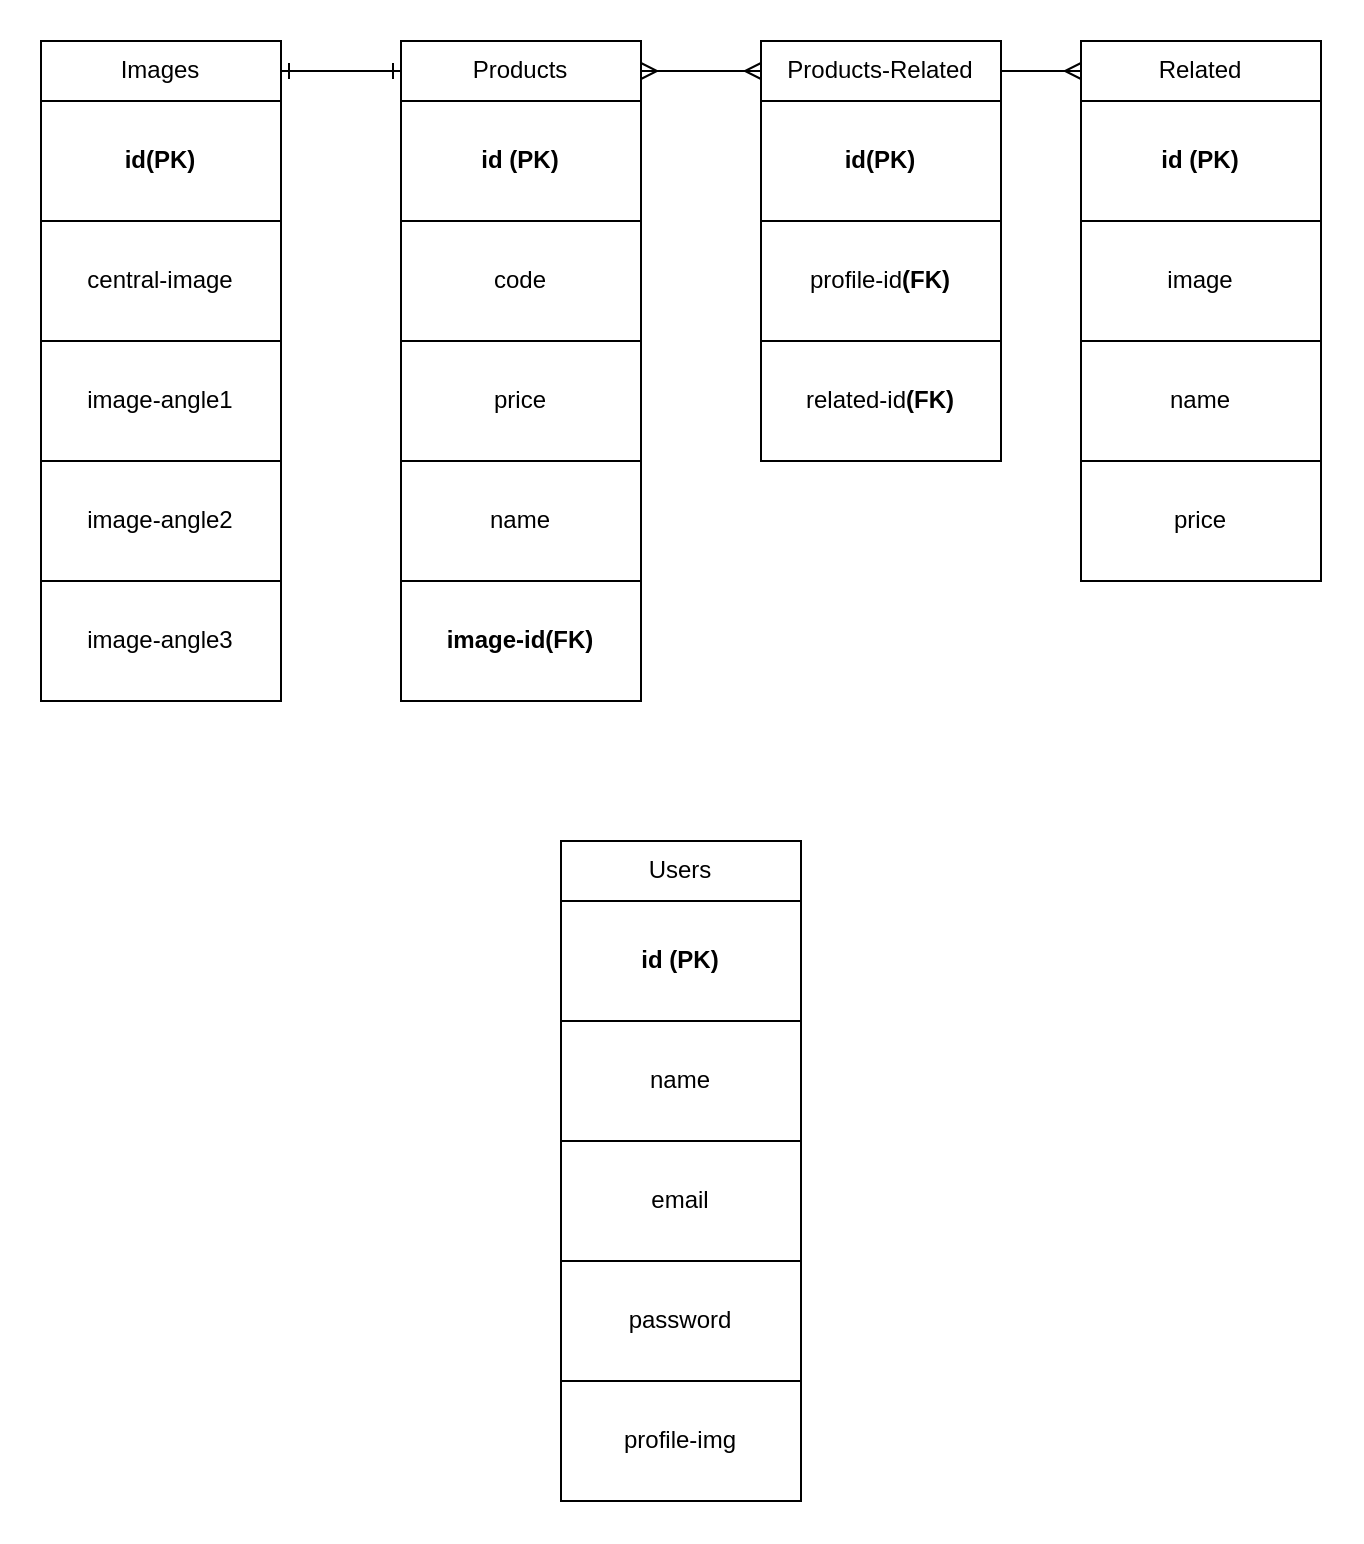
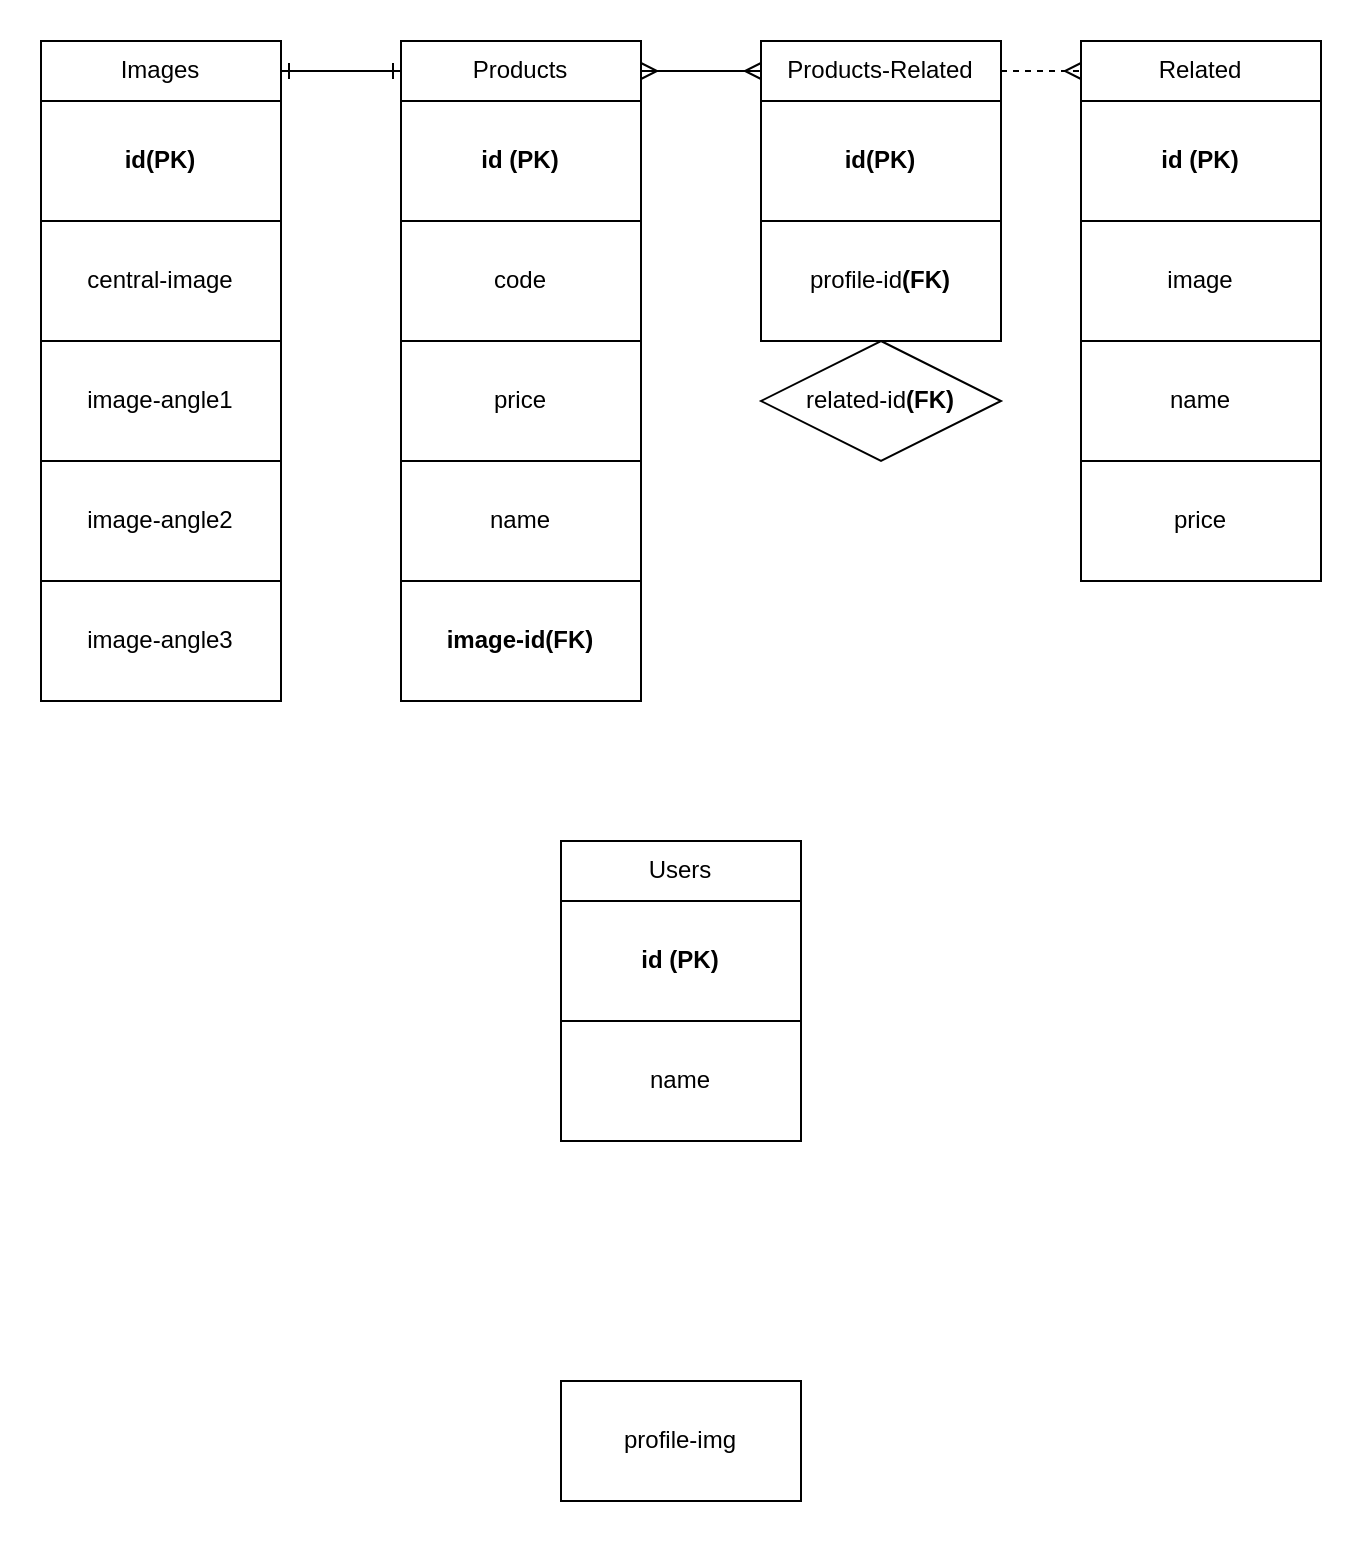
edge "Products" -> "Related": style solid -> dashed
node "related-id(FK)": shape rectangle -> diamond
node "email": removed
node "password": removed
